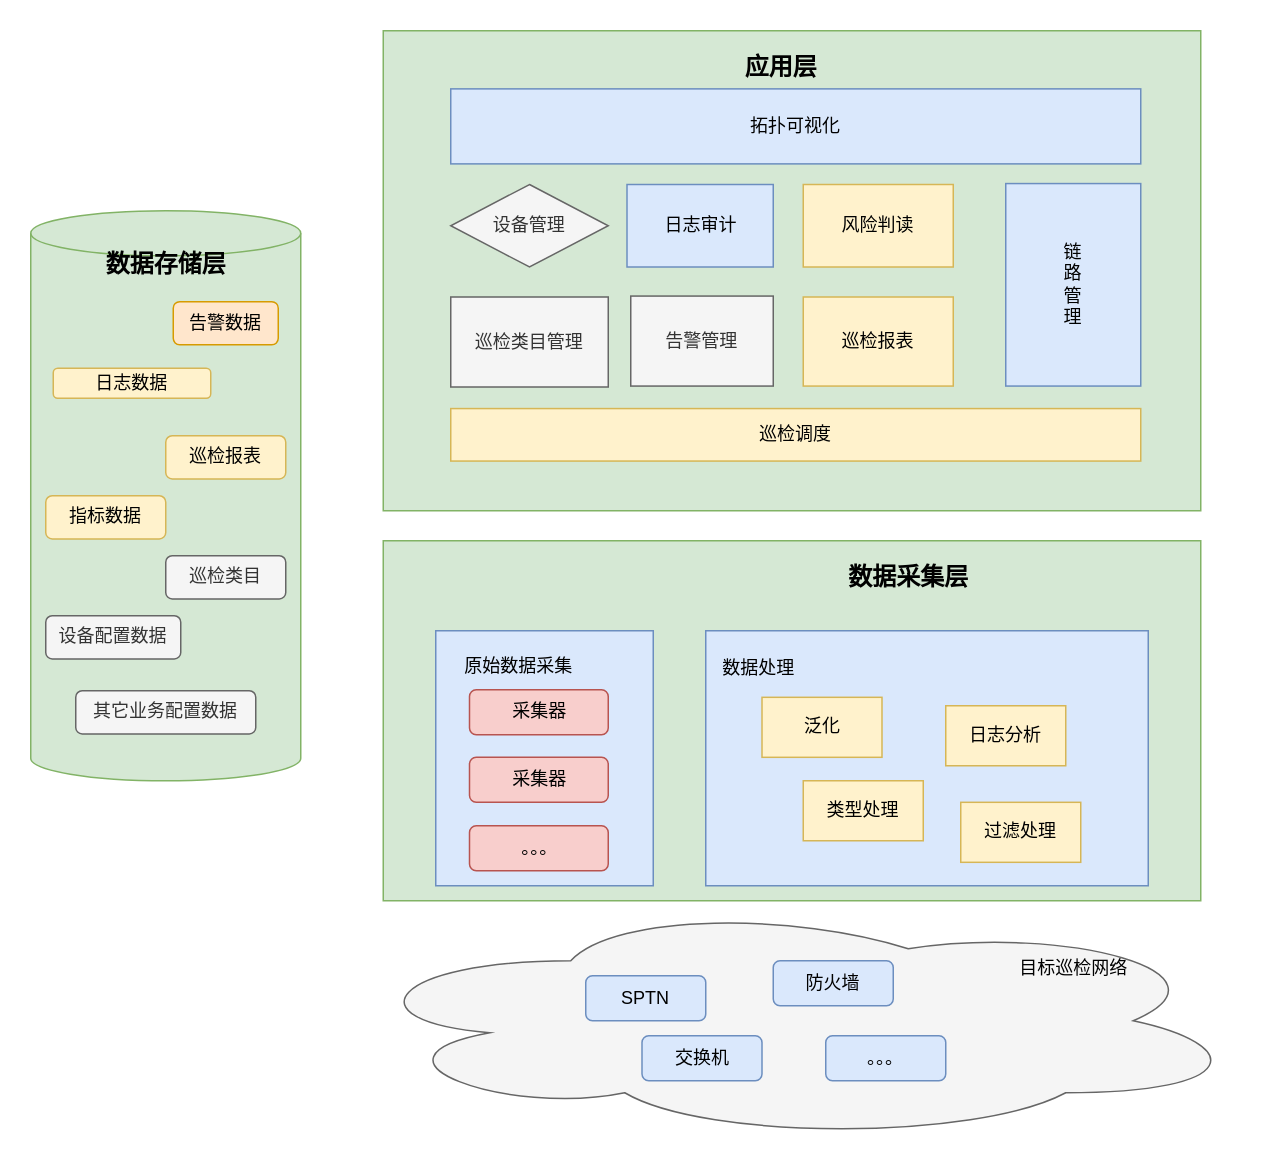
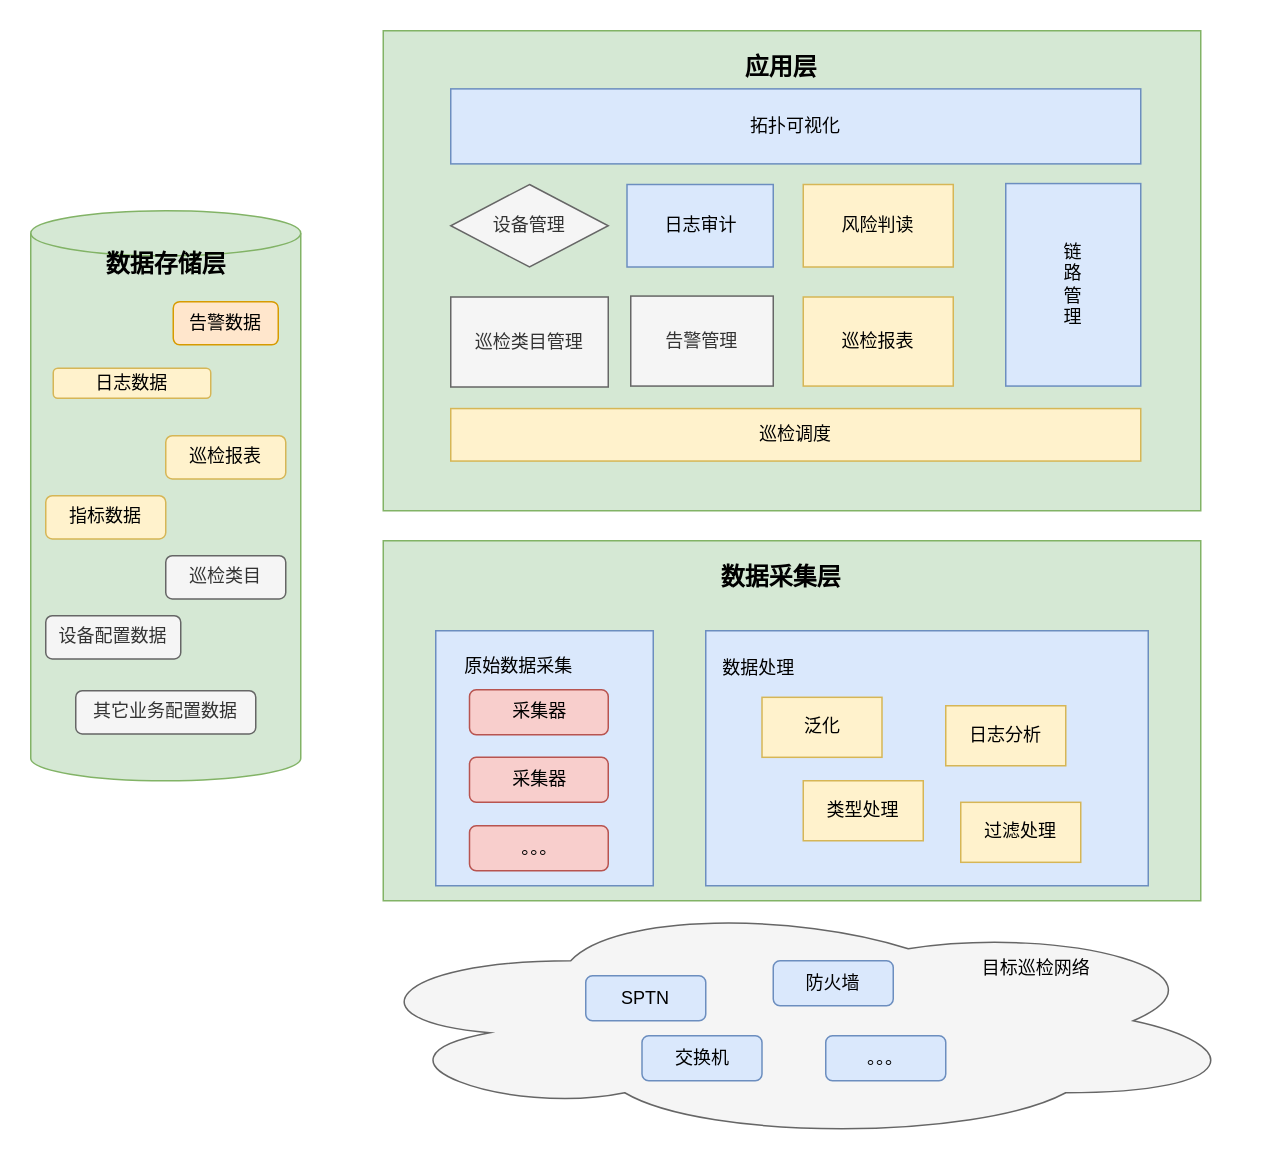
node "数据采集层": moved (908, 577) -> (781, 577)
node "目标巡检网络": moved (1073, 968) -> (1036, 968)
